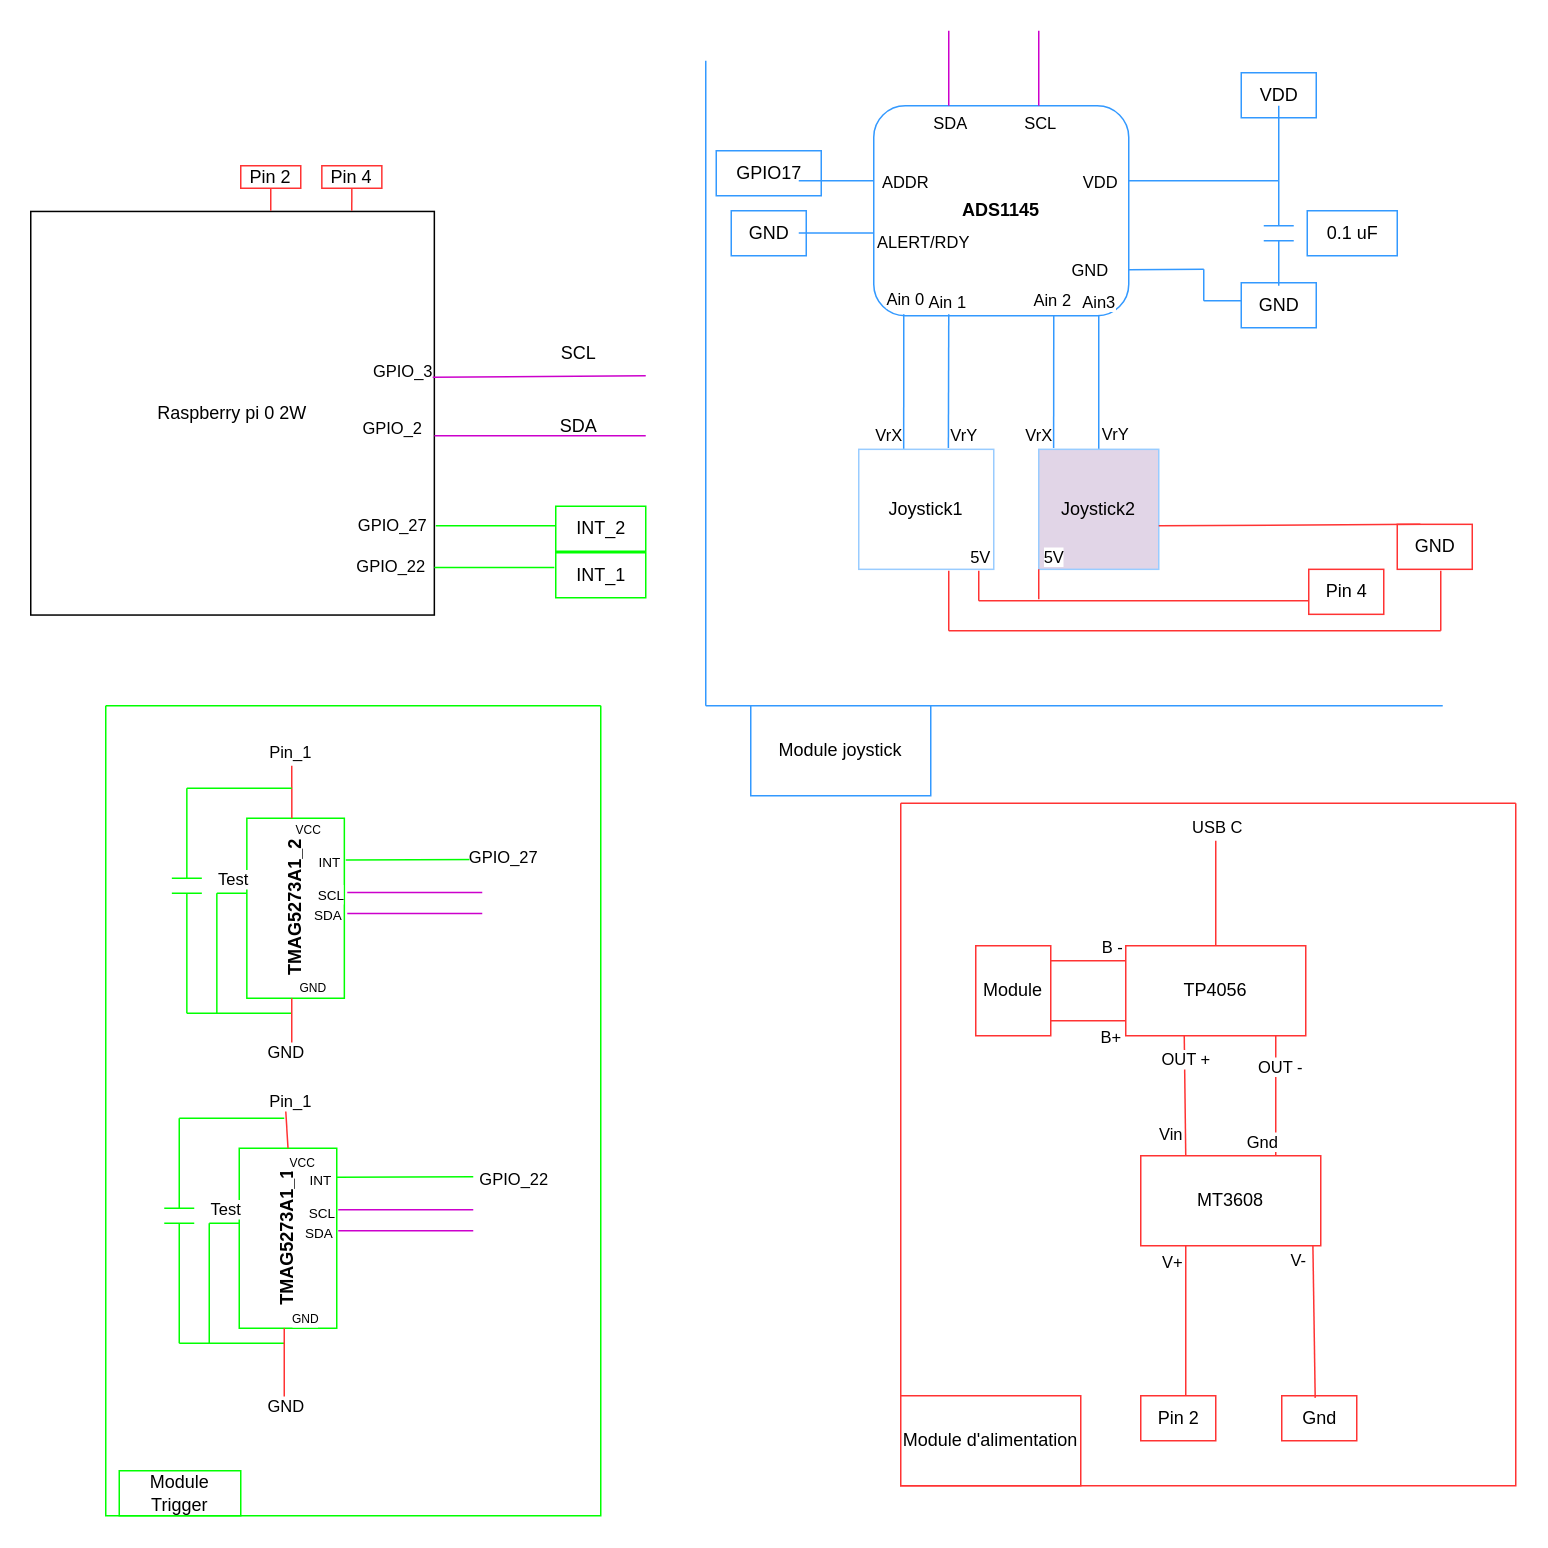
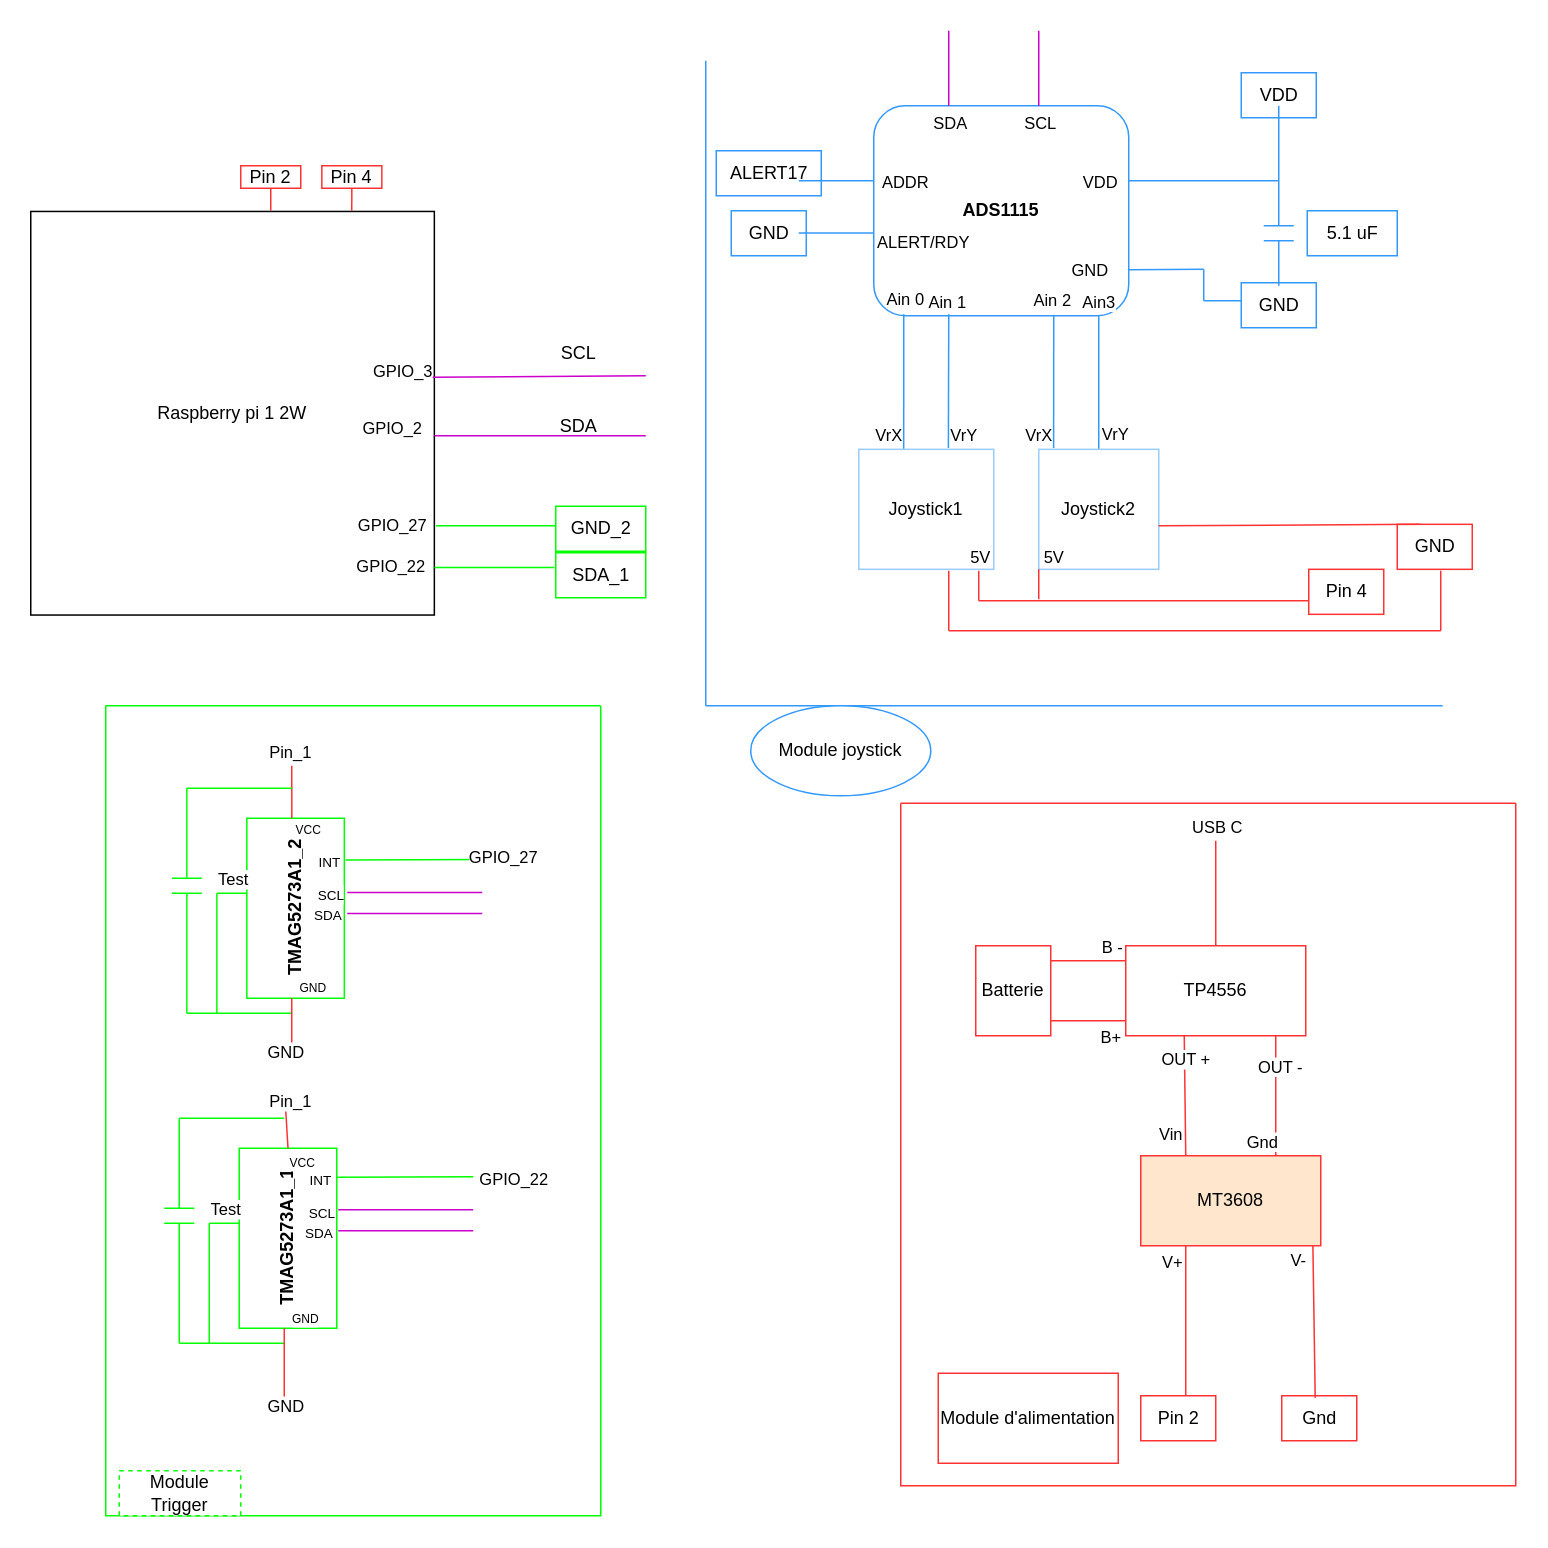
node "GPIO17": label "GPIO17" -> "ALERT17"
node "ADS1145": label "ADS1145" -> "ADS1115"
node "0.1 uF": label "0.1 uF" -> "5.1 uF"
node "Raspberry pi 0 2W": label "Raspberry pi 0 2W" -> "Raspberry pi 1 2W"
node "Joystick2": fillcolor #e1d5e7 -> #ffffff
node "INT_2": label "INT_2" -> "GND_2"
node "INT_1": label "INT_1" -> "SDA_1"
node "Module joystick": shape rectangle -> ellipse
node "Module": label "Module" -> "Batterie"
node "TP4056": label "TP4056" -> "TP4556"
node "MT3608": fillcolor #ffffff -> #ffe6cc
node "Module d'alimentation": moved (991, 1441) -> (1028, 1418)
node "Module Trigger": style solid -> dashed
